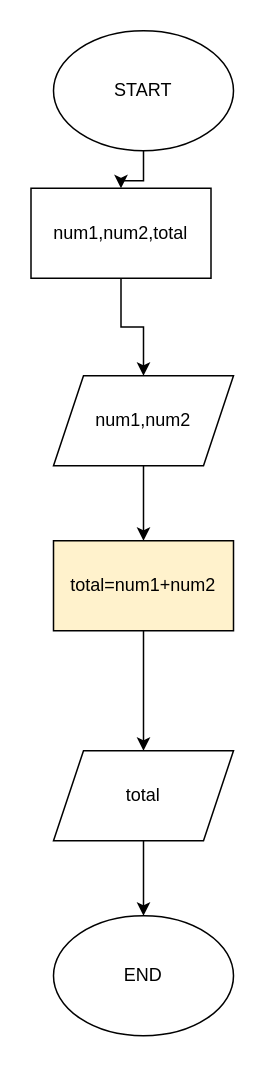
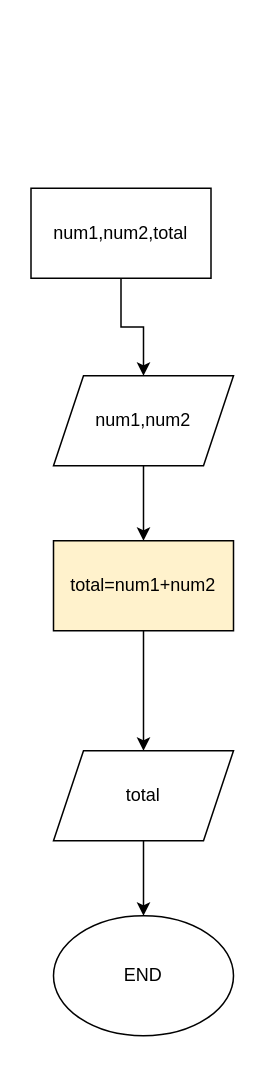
node "START": removed
edge "START" -> "num1,num2,total": removed
